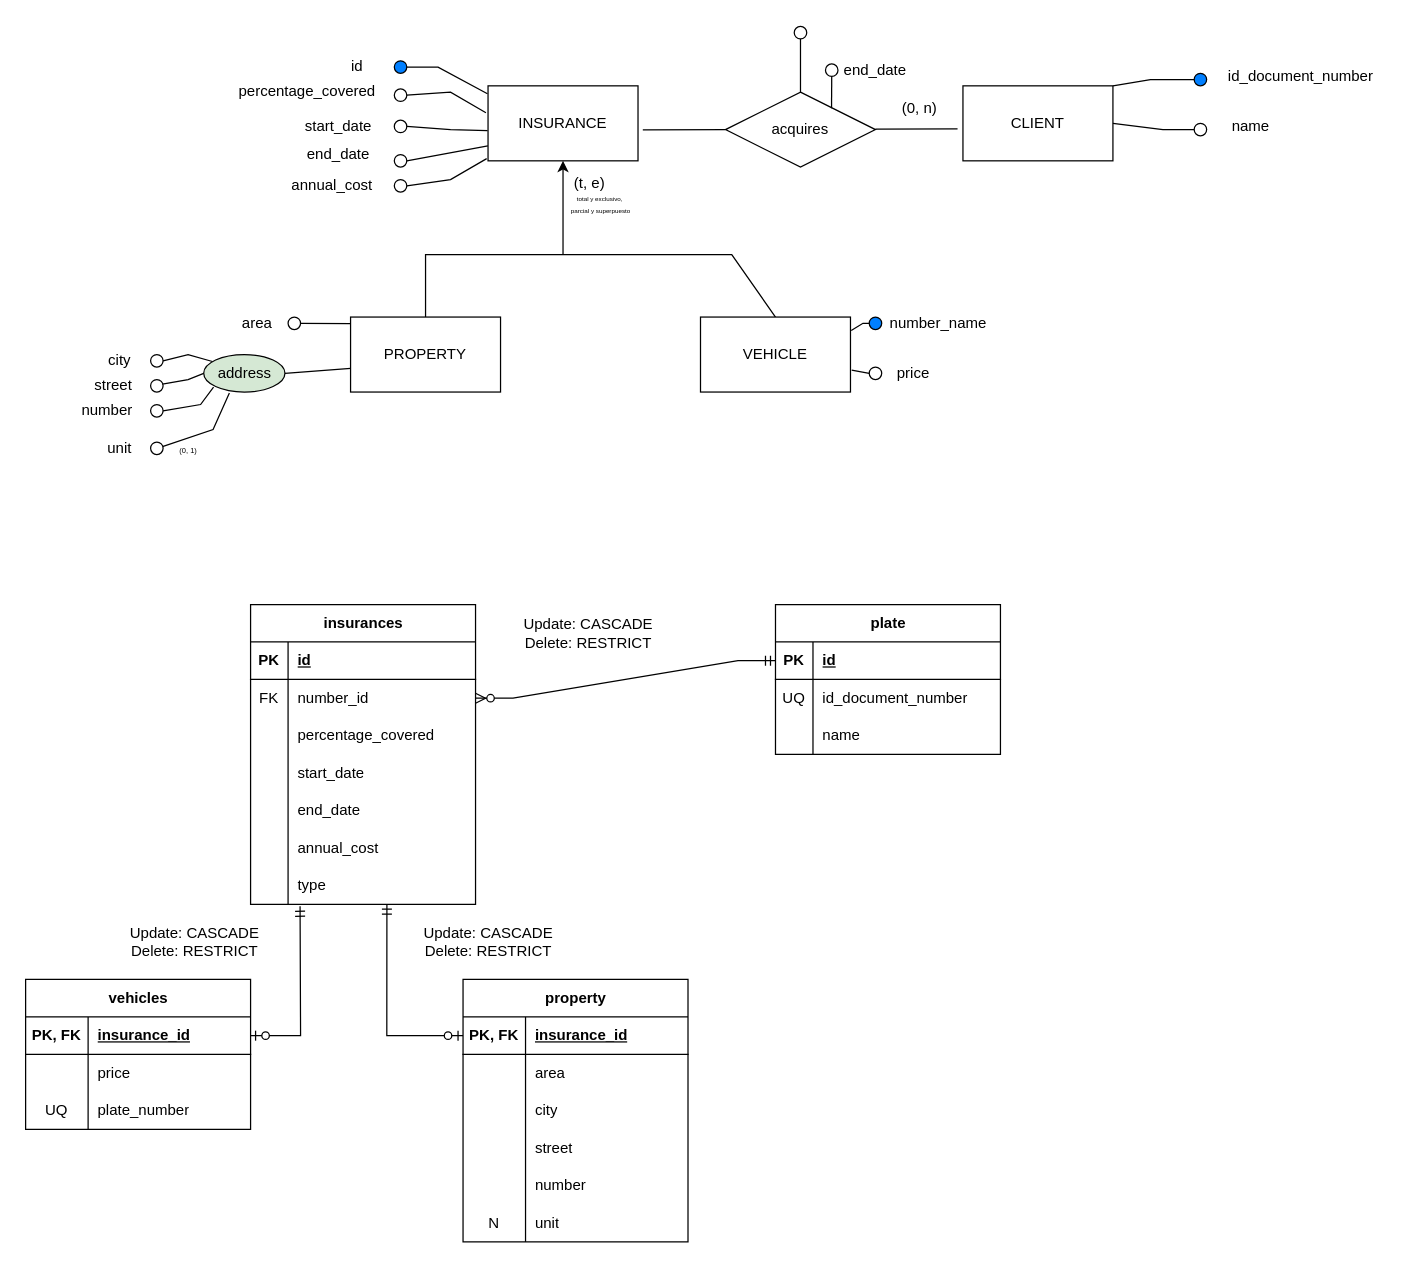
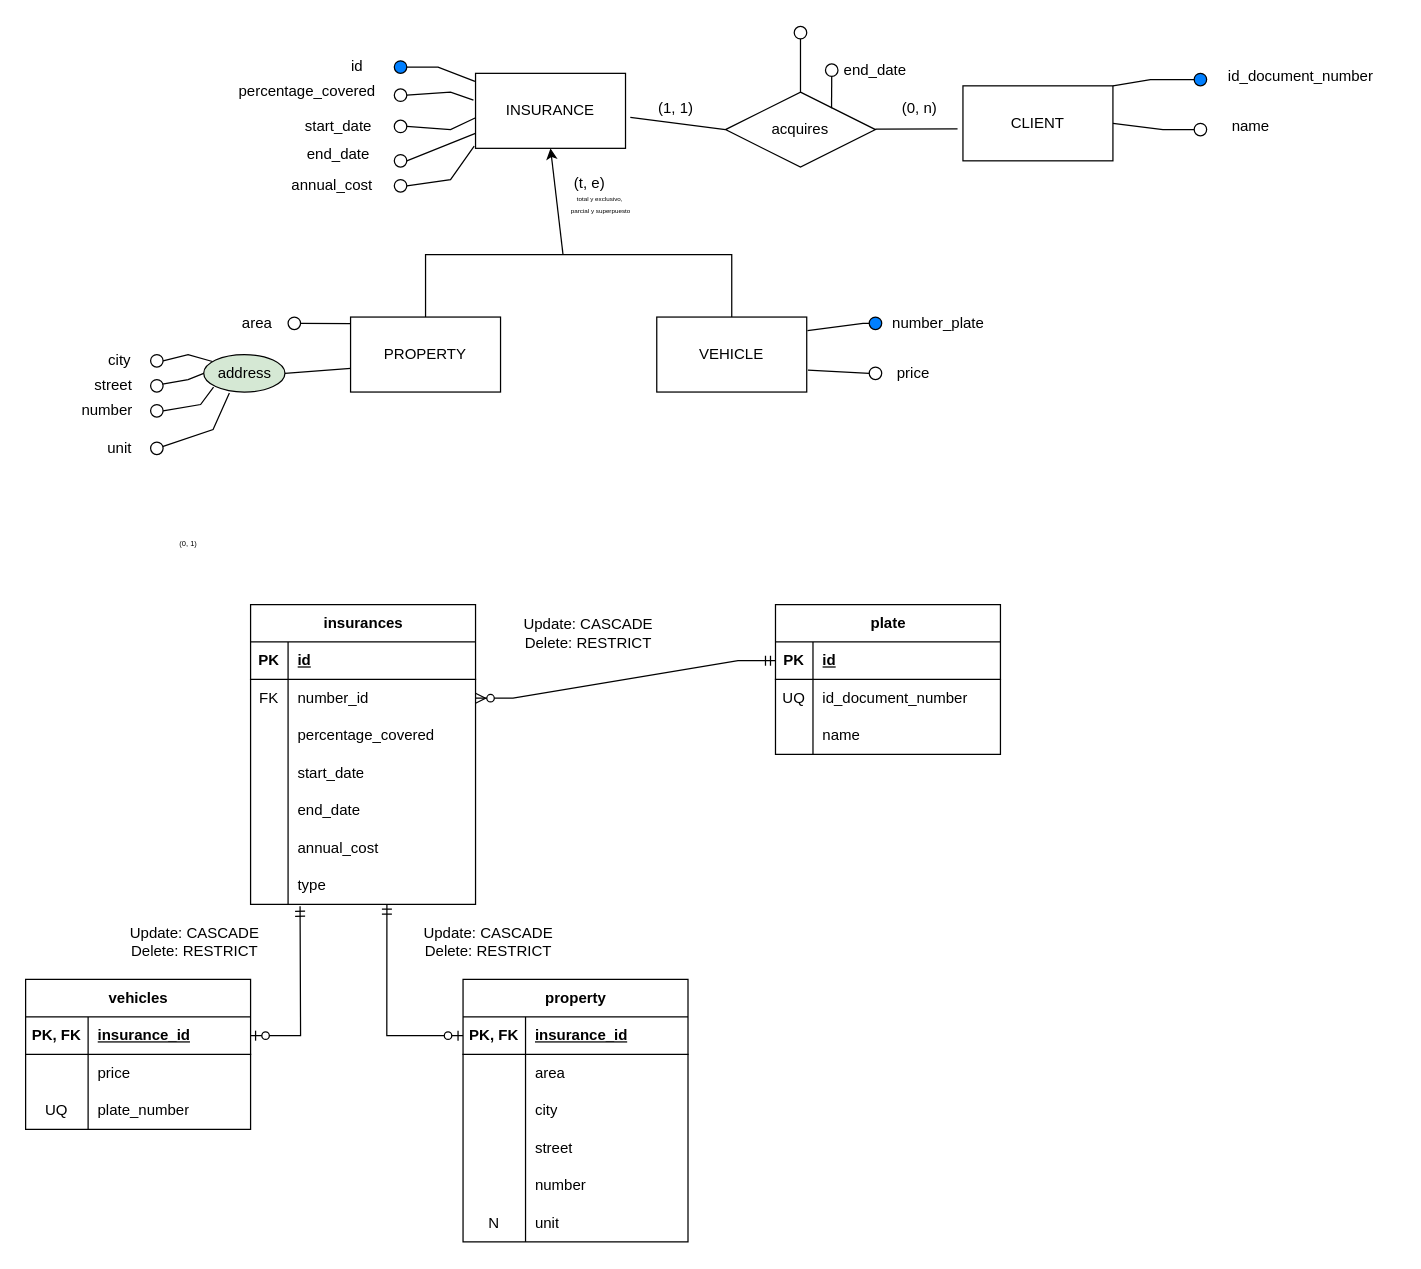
node "(1, 1)": added
node "INSURANCE": moved (563, 123) -> (551, 111)
node "number_name": label "number_name" -> "number_plate"
node "VEHICLE": moved (776, 354) -> (732, 354)
node "(0, 1)": moved (188, 448) -> (188, 542)
